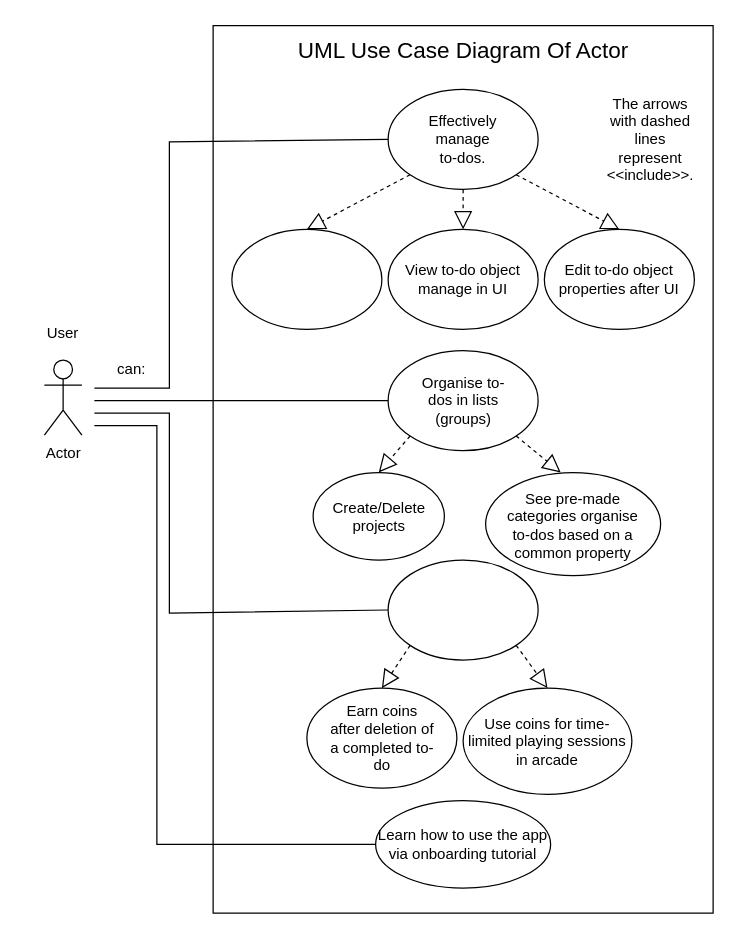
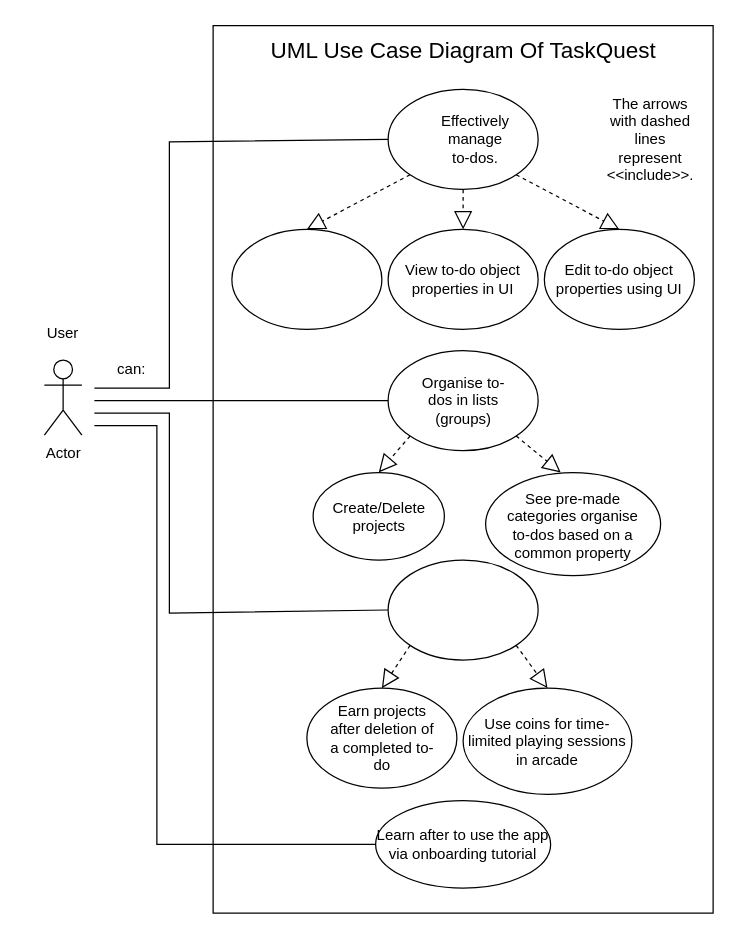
node "UML Use Case Diagram Of Actor": label "UML Use Case Diagram Of Actor" -> "UML Use Case Diagram Of TaskQuest"
node "Effectively manage to-dos.": moved (463, 139) -> (476, 139)
node "View to-do object manage in UI": label "View to-do object manage in UI" -> "View to-do object properties in UI"
node "Edit to-do object properties after UI": label "Edit to-do object properties after UI" -> "Edit to-do object properties using UI"
node "Earn coins after deletion of a completed to-do": label "Earn coins after deletion of a completed to-do" -> "Earn projects after deletion of a completed to-do"
node "Learn how to use the app via onboarding tutorial": label "Learn how to use the app via onboarding tutorial" -> "Learn after to use the app via onboarding tutorial"
